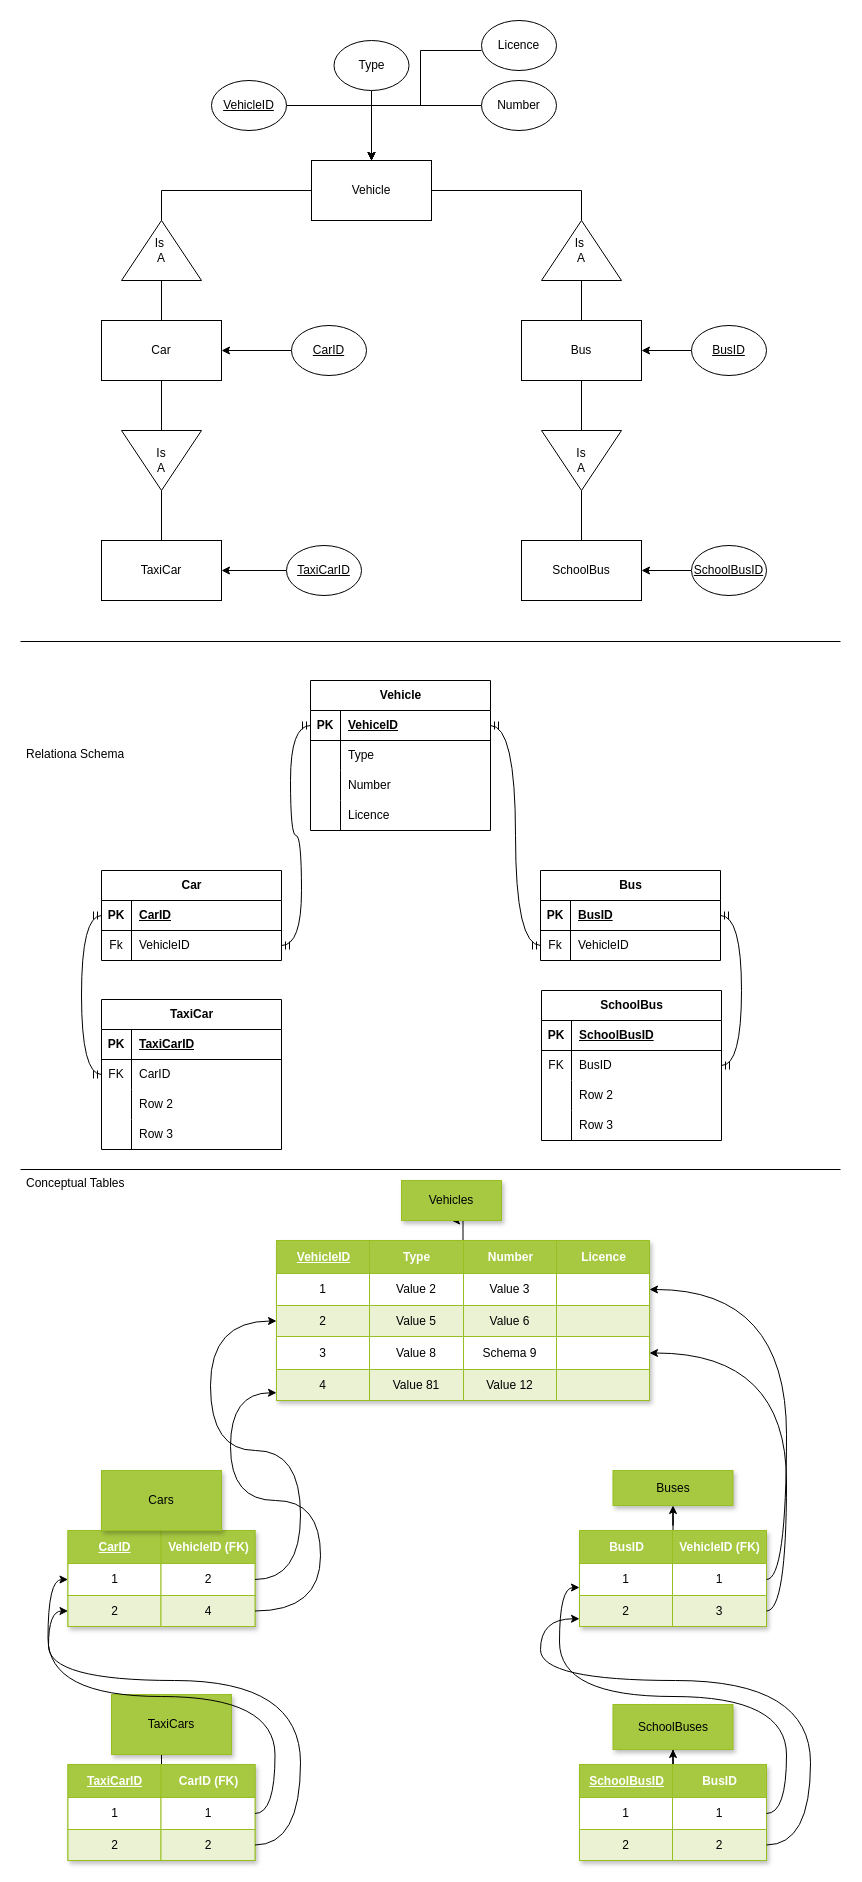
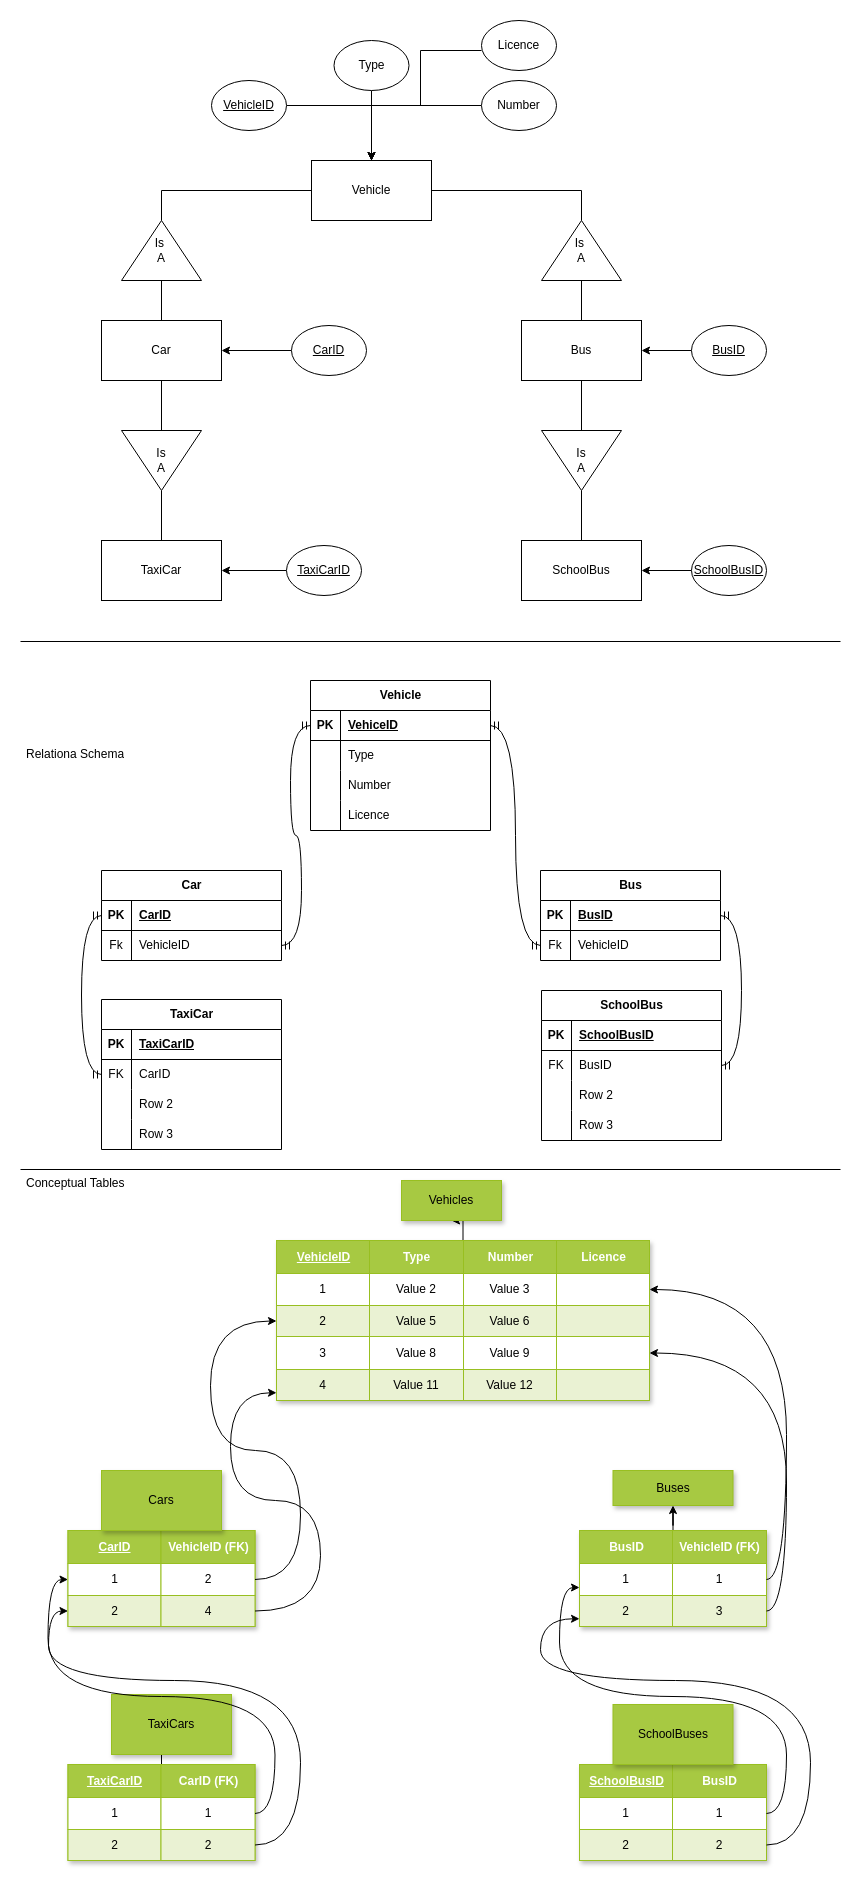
node "Schema 9": label "Schema 9" -> "Value 9"
node "Value 81": label "Value 81" -> "Value 11"
node "SchoolBuses": size 120x45 -> 120x60
